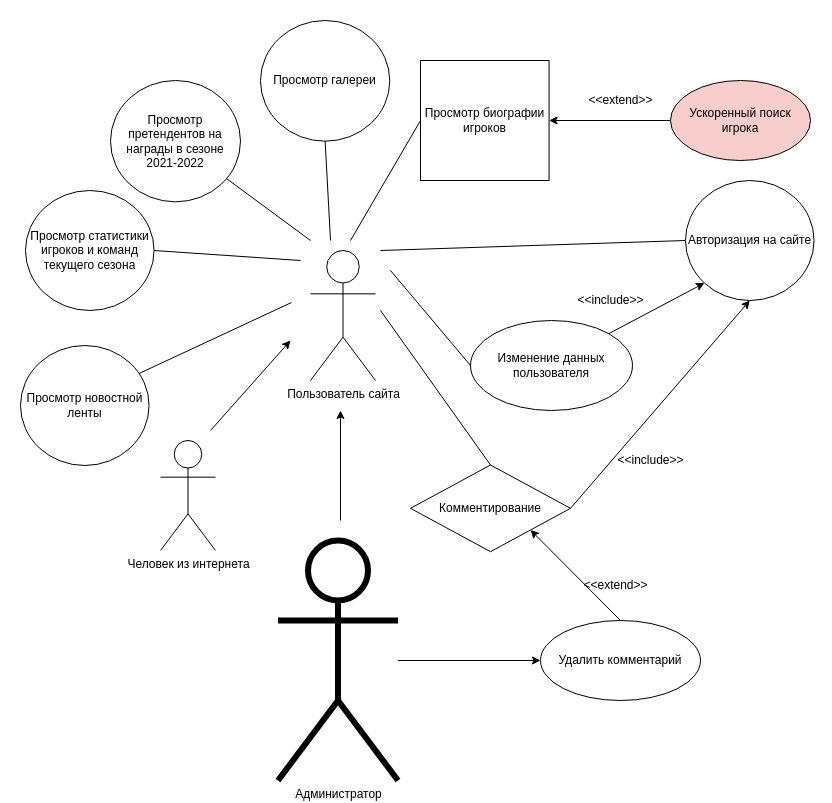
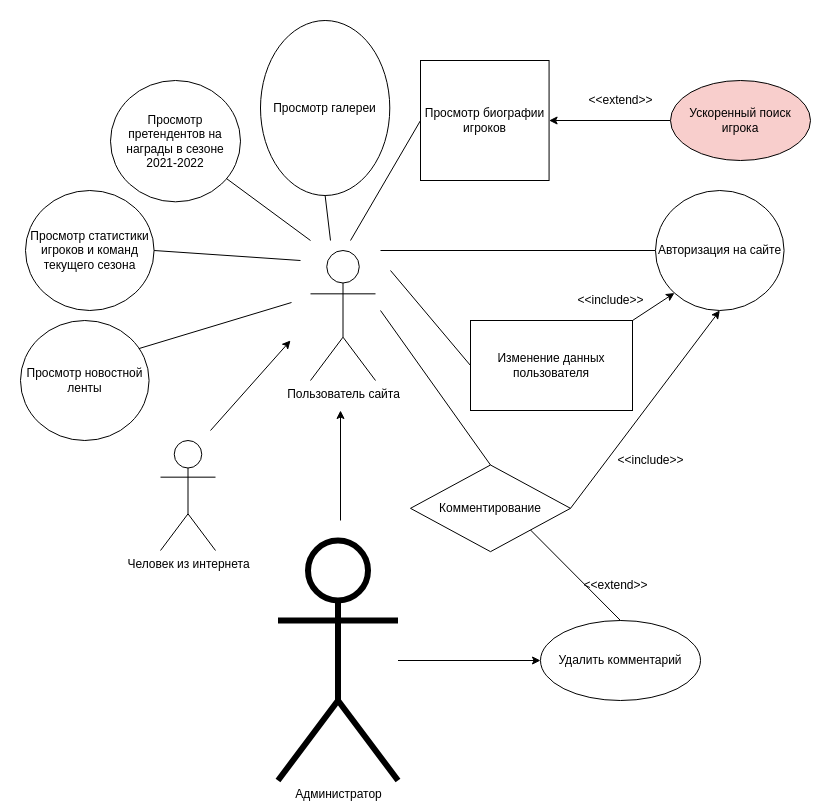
node "Просмотр галереи": size 129x121 -> 129x175
node "Авторизация на сайте": moved (750, 241) -> (720, 251)
node "Изменение данных пользователя": shape ellipse -> rectangle
node "Просмотр новостной ленты": moved (85, 406) -> (85, 381)
edge "Удалить комментарий" -> "Комментирование": arrowhead classic -> none
